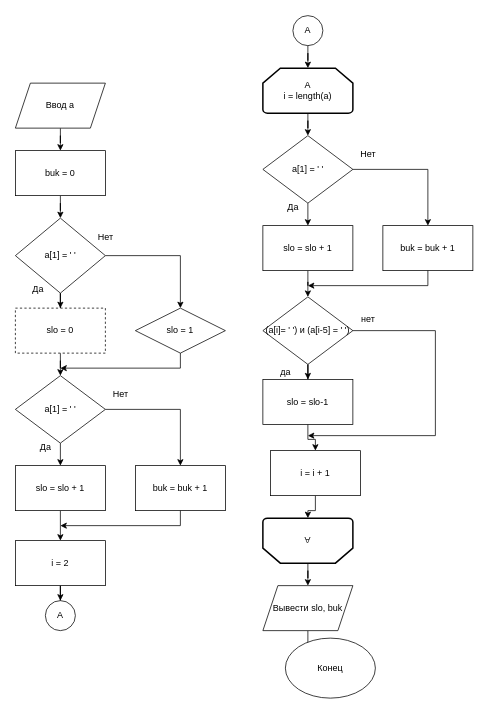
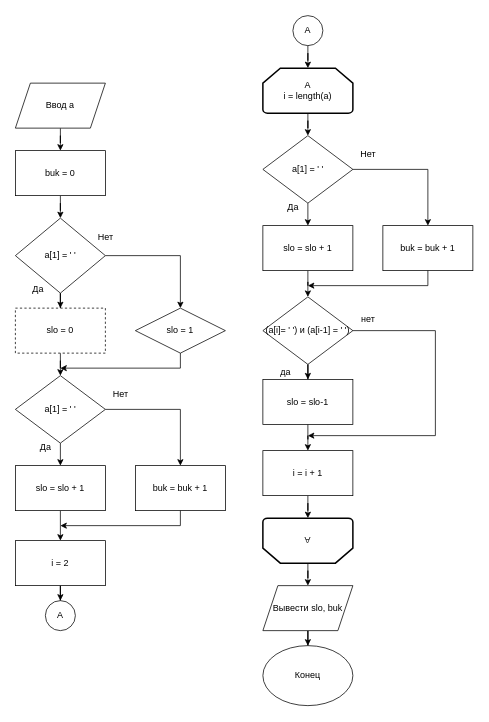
node "(a[i]= ' ') и (a[i-5] = ' ')": label "(a[i]= ' ') и (a[i-5] = ' ')" -> "(a[i]= ' ') и (a[i-1] = ' ')"
node "i = i + 1": moved (315, 473) -> (308, 473)
node "Конец": moved (330, 668) -> (308, 675)
